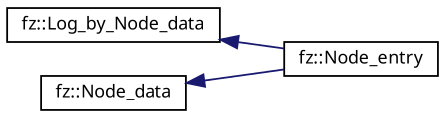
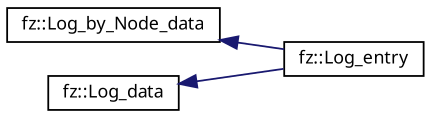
node "fz::Node_entry": label "fz::Node_entry" -> "fz::Log_entry"
node "fz::Node_data": label "fz::Node_data" -> "fz::Log_data"
